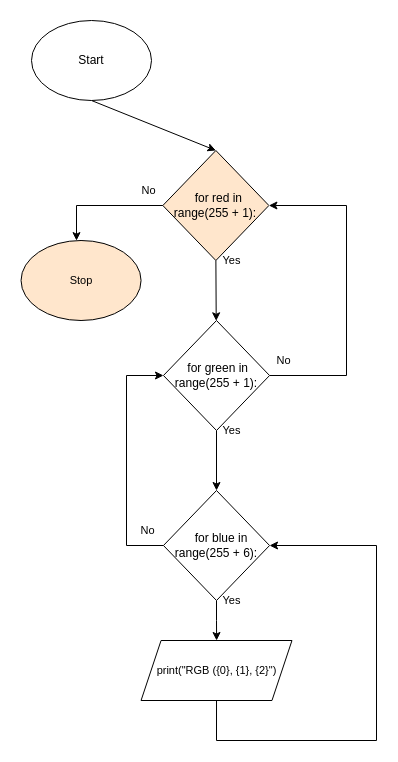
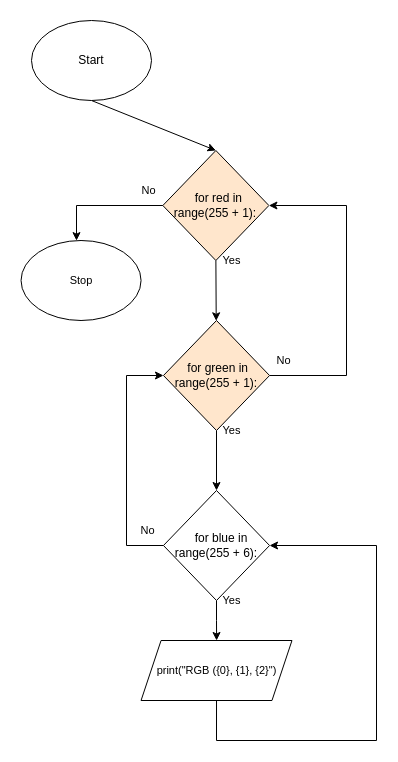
node "Stop": fillcolor #ffe6cc -> #ffffff
node "for green in range(255 + 1):": fillcolor #ffffff -> #ffe6cc
